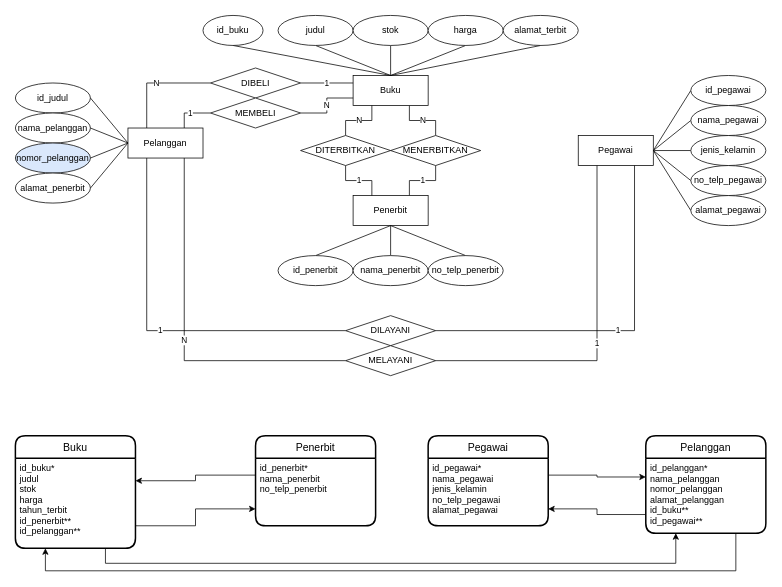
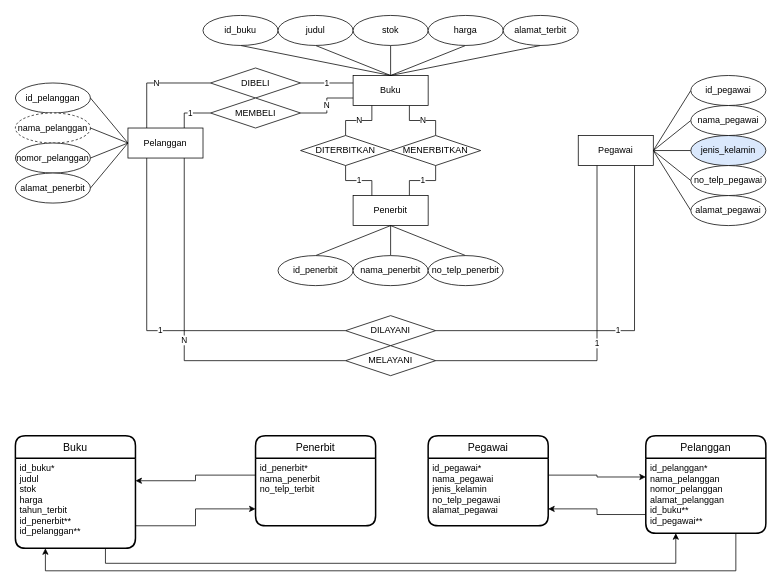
node "id_buku": size 60x30 -> 75x30
node "id_judul": label "id_judul" -> "id_pelanggan"
node "nama_pelanggan": style solid -> dashed
node "jenis_kelamin": fillcolor #ffffff -> #dae8fc
node "nomor_pelanggan": fillcolor #dae8fc -> #ffffff
node "id_penerbit* nama_penerbit no_telp_penerbit": label "id_penerbit* nama_penerbit no_telp_penerbit" -> "id_penerbit* nama_penerbit no_telp_terbit"
